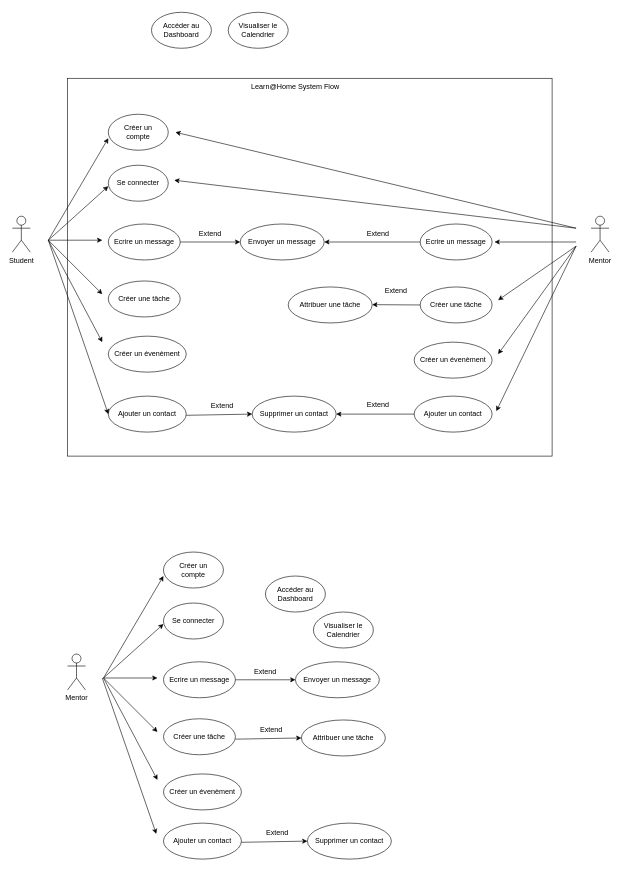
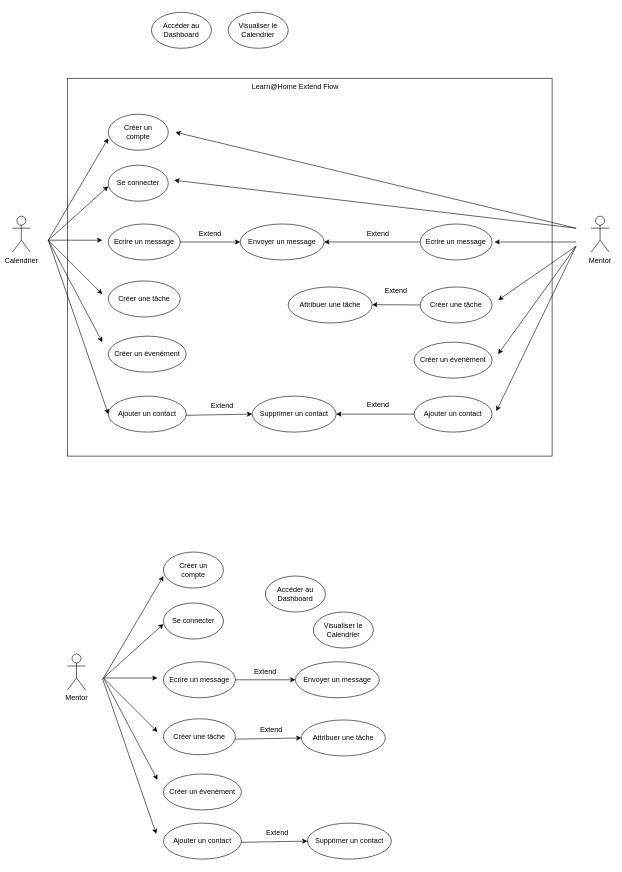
node "Learn@Home System Flow": label "Learn@Home System Flow" -> "Learn@Home Extend Flow"
node "Student": label "Student" -> "Calendrier"
